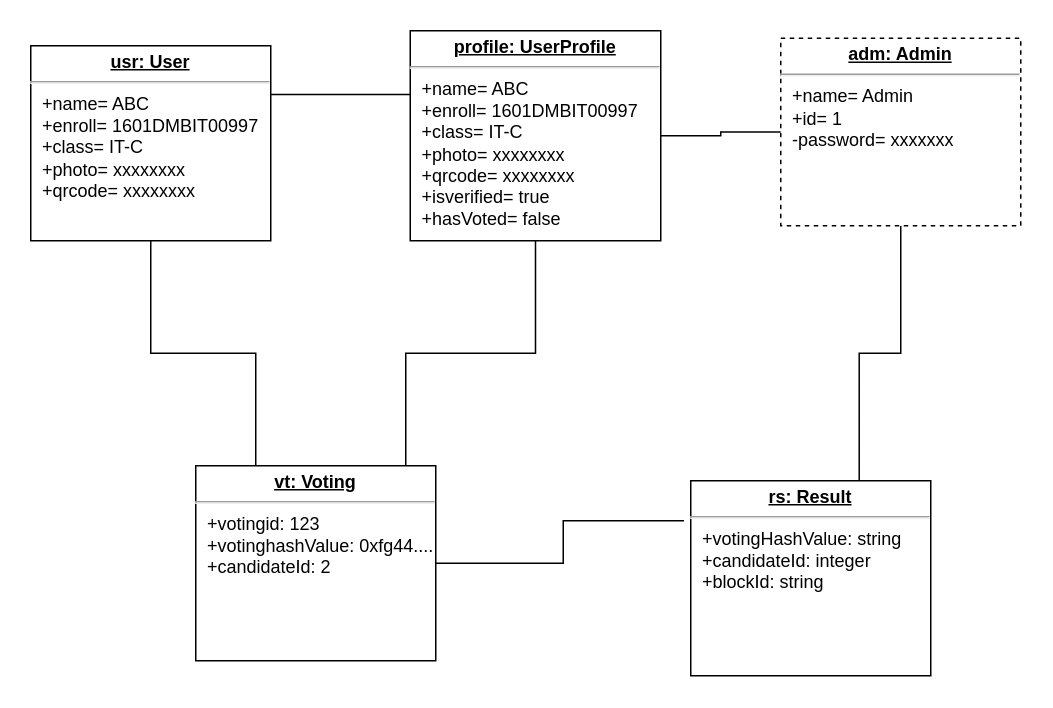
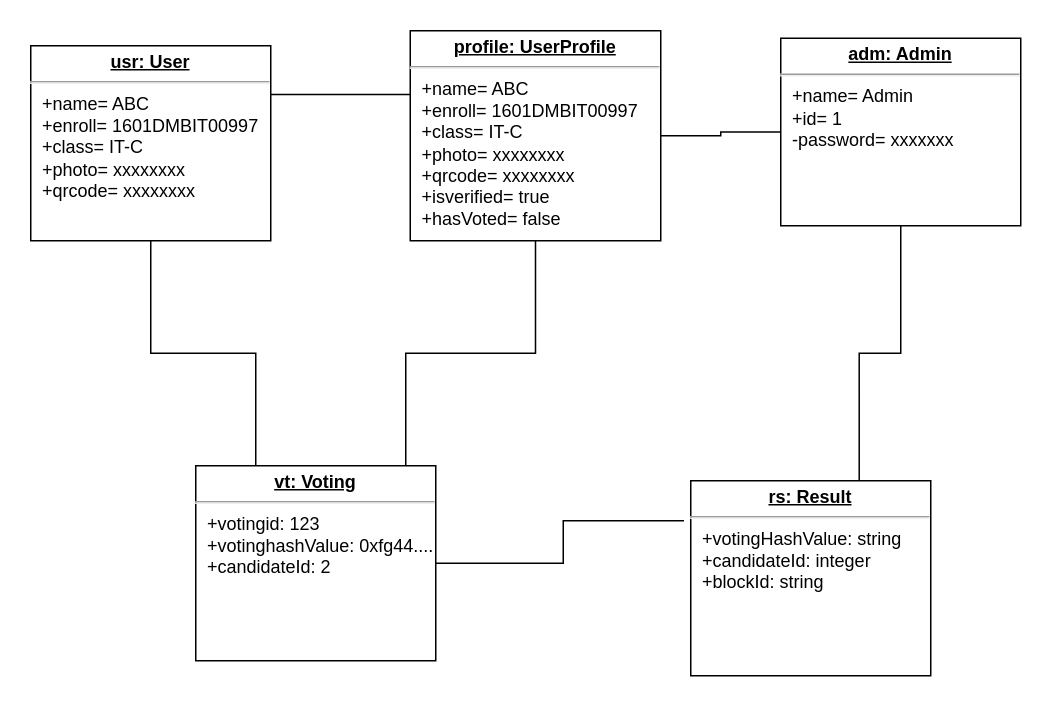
node "adm: Admin +name= Admin +id= 1 -password= xxxxxxx": style dashed -> solid
